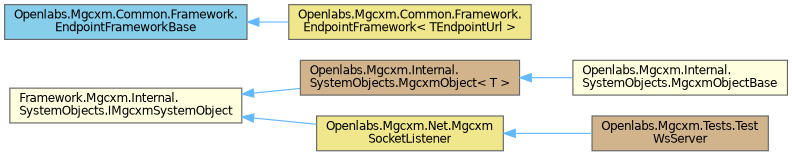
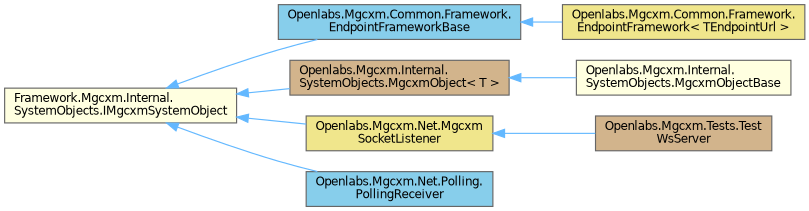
edge "Openlabs.Mgcxm.Common.Framework. EndpointFrameworkBase" -> "Framework.Mgcxm.Internal. SystemObjects.IMgcxmSystemObject": added
node "Openlabs.Mgcxm.Net.Polling. PollingReceiver": added
